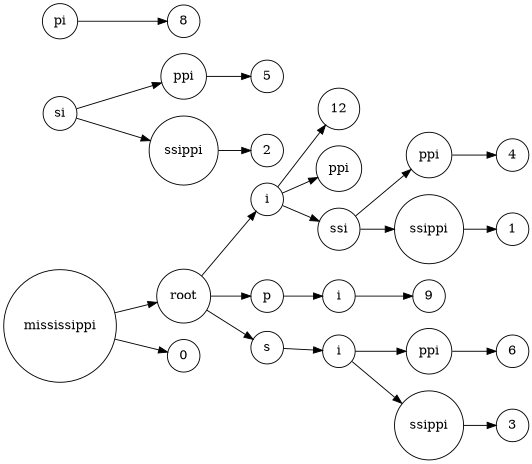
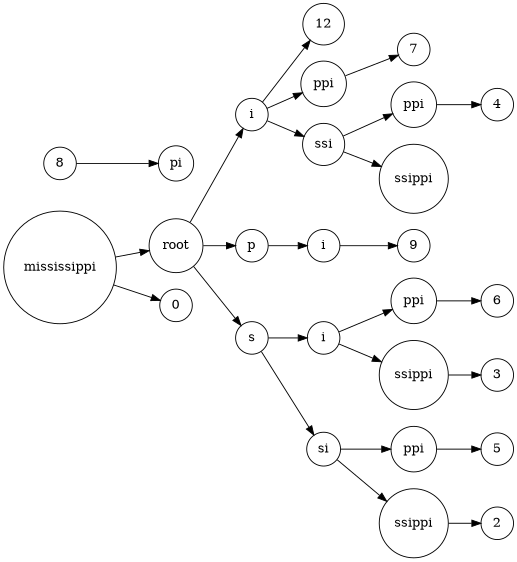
edge "pi" -> "8": reversed
node "7": added
node "1": removed
edge "s" -> "si": added
